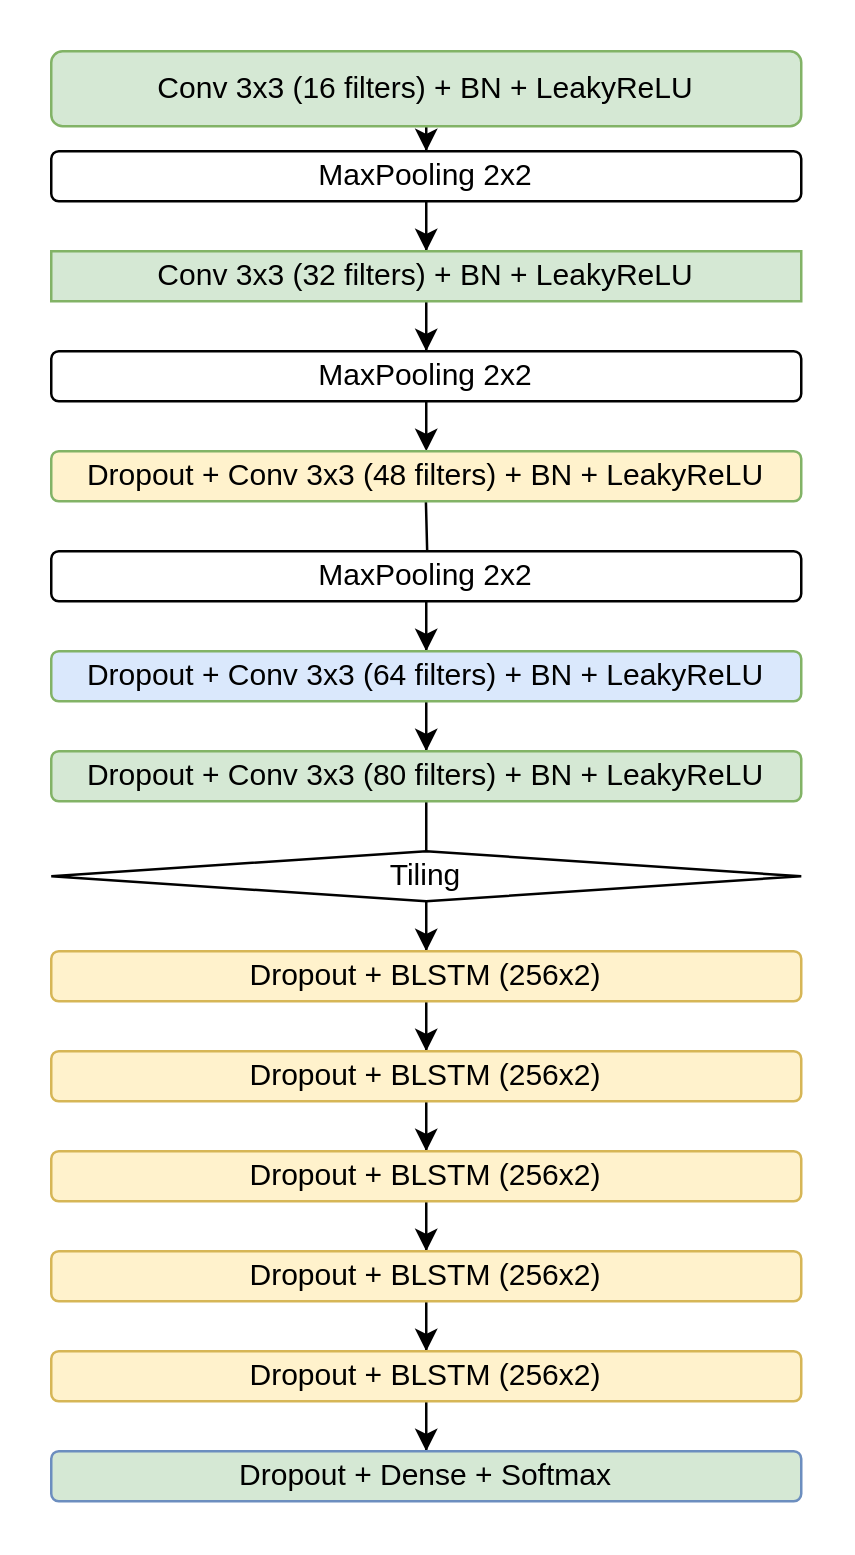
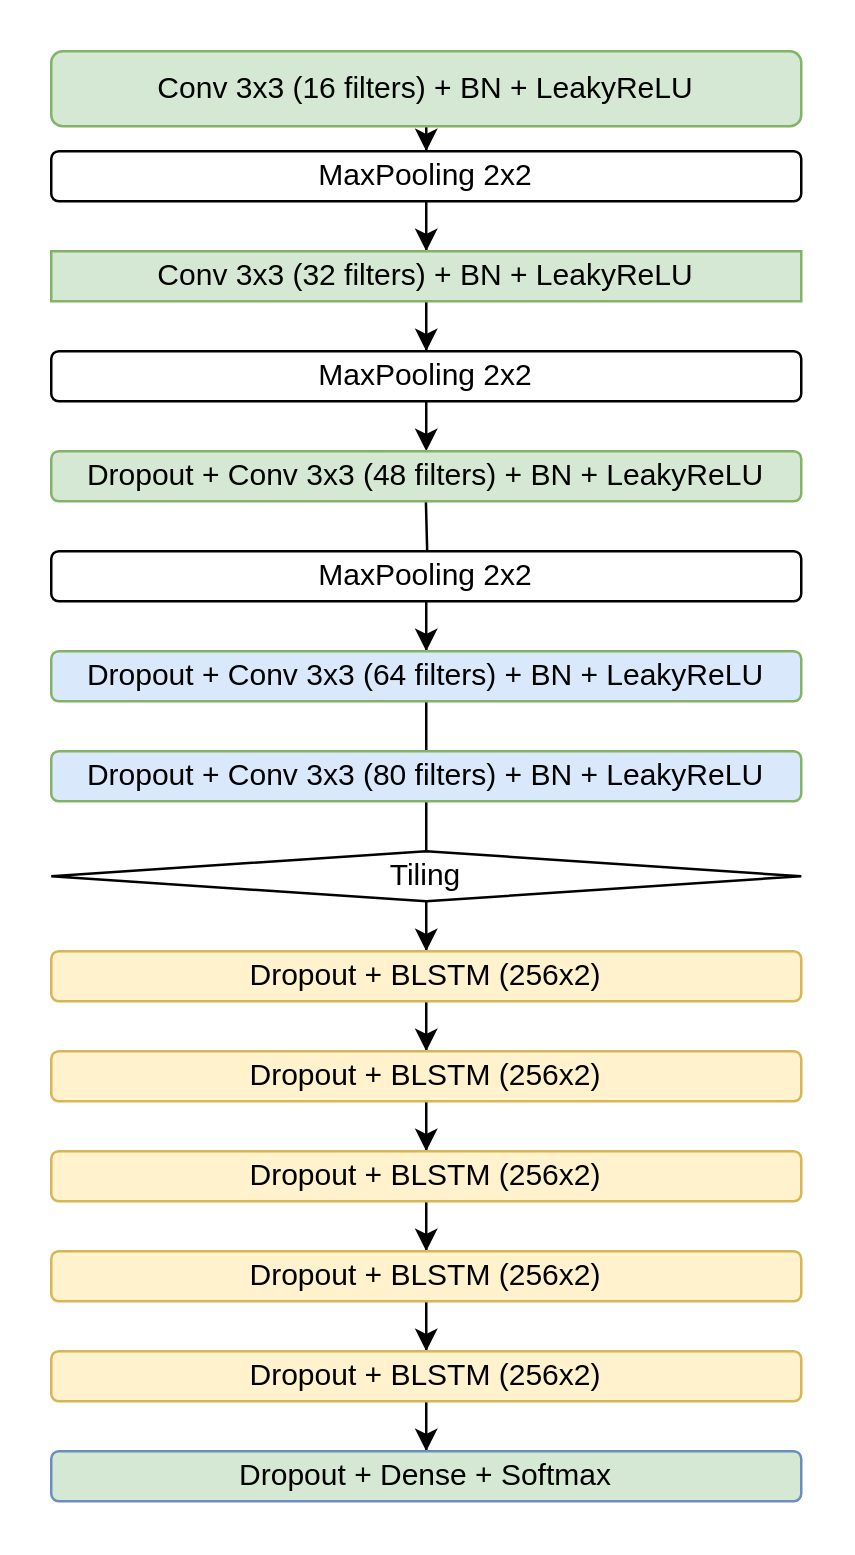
node "Dropout + Conv 3x3 (48 filters) + BN + LeakyReLU": fillcolor #fff2cc -> #d5e8d4
edge "Dropout + Conv 3x3 (64 filters) + BN + LeakyReLU" -> "Dropout + Conv 3x3 (80 filters) + BN + LeakyReLU": arrowhead classic -> none
node "Dropout + Conv 3x3 (80 filters) + BN + LeakyReLU": fillcolor #d5e8d4 -> #dae8fc
